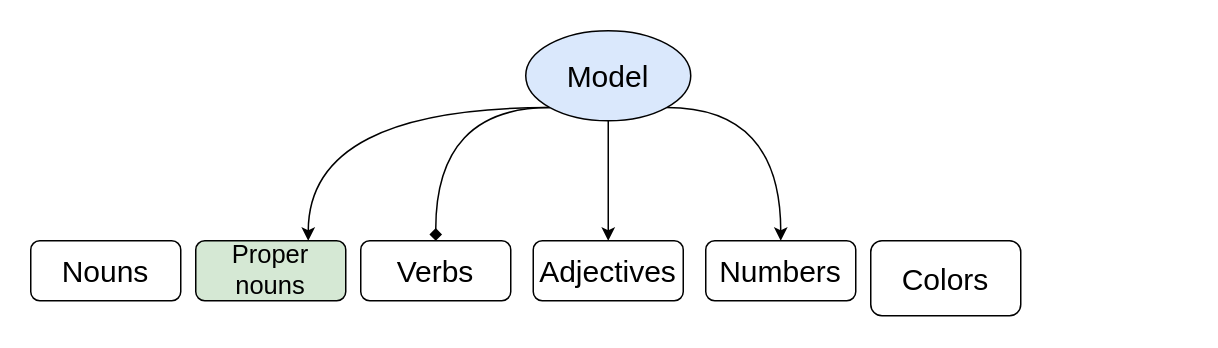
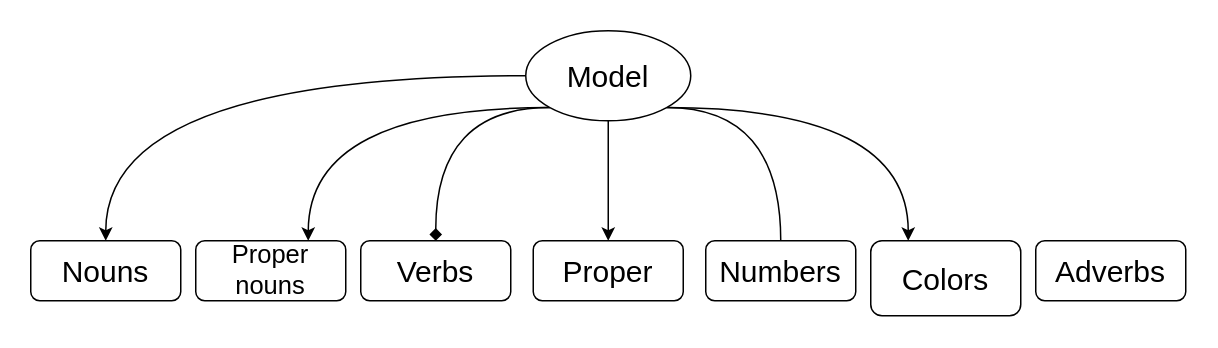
node "Model": fillcolor #dae8fc -> #ffffff
edge "Model" -> "Nouns": added
edge "Model" -> "Colors": added
edge "Model" -> "Numbers": arrowhead classic -> none
node "Proper nouns": fillcolor #d5e8d4 -> #ffffff
node "Adjectives": label "Adjectives" -> "Proper"
node "Adverbs": added
